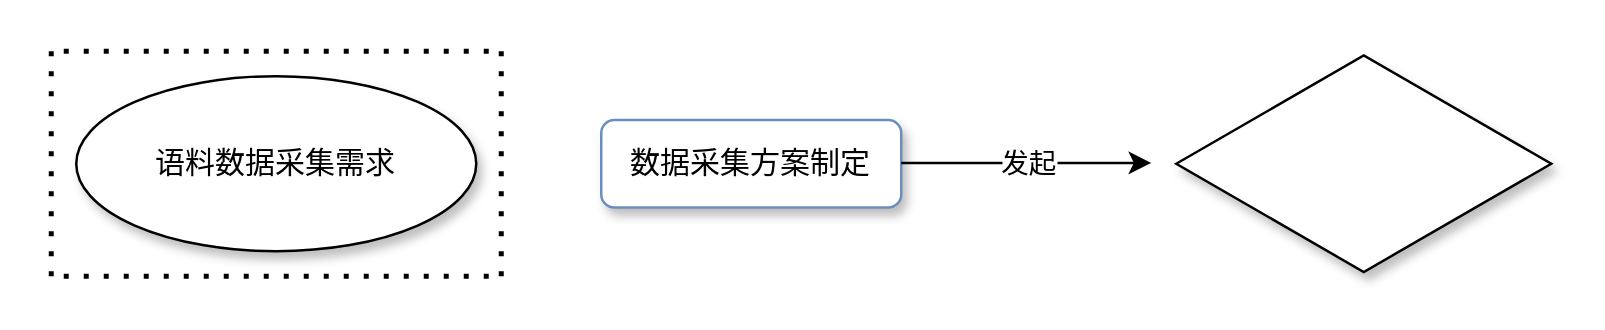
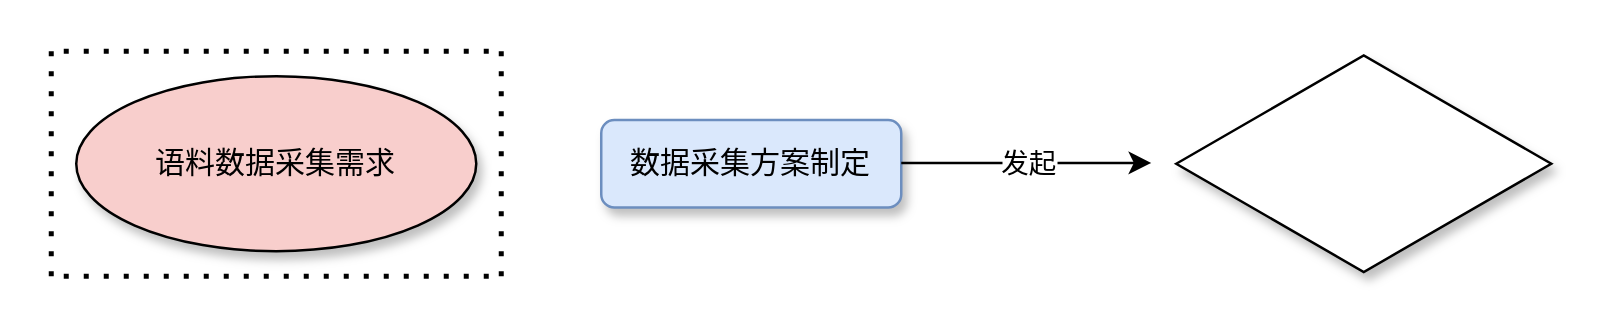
node "语料数据采集需求": fillcolor #ffffff -> #f8cecc
node "数据采集方案制定": fillcolor #ffffff -> #dae8fc
